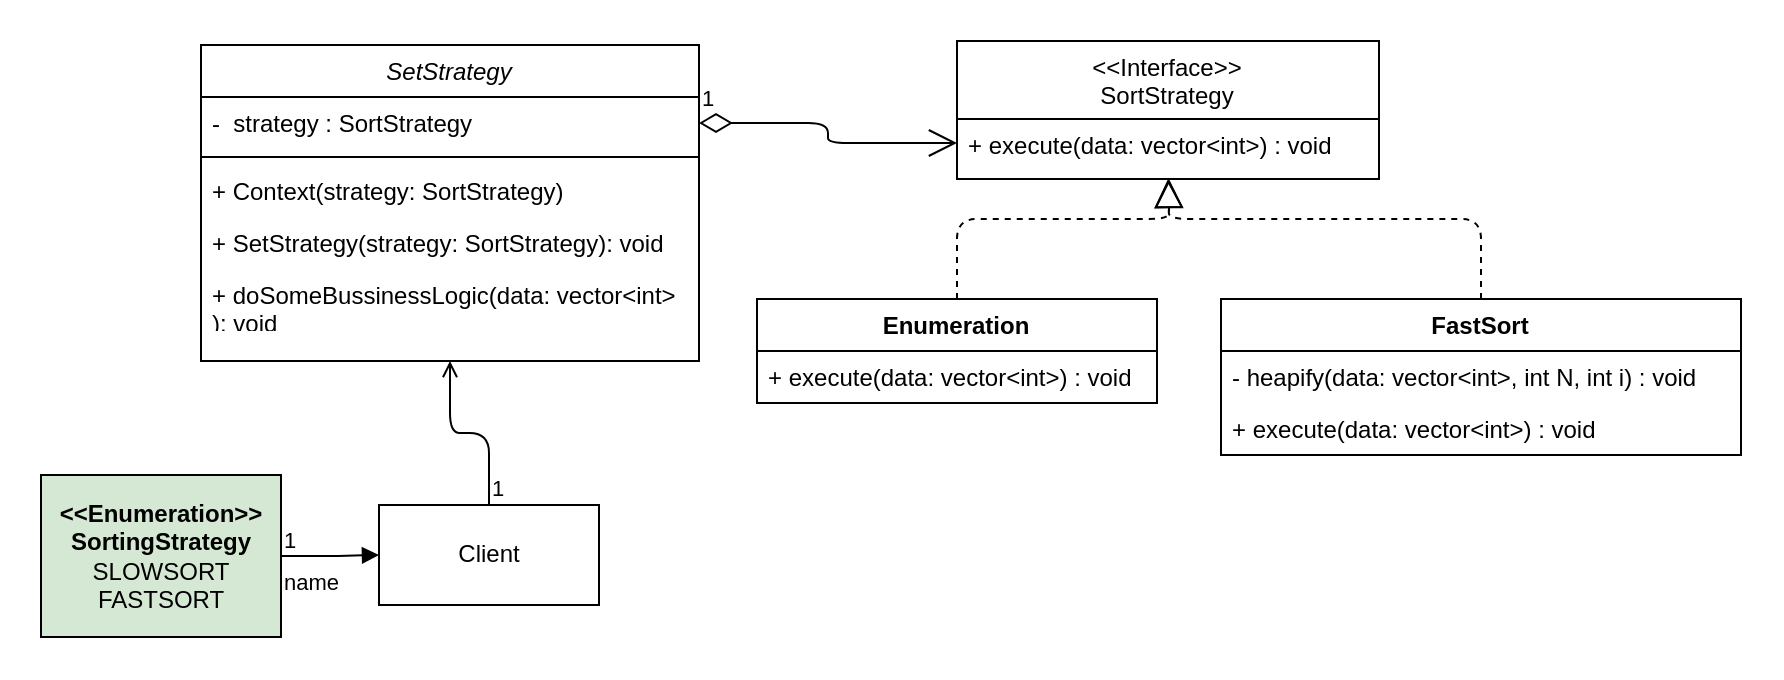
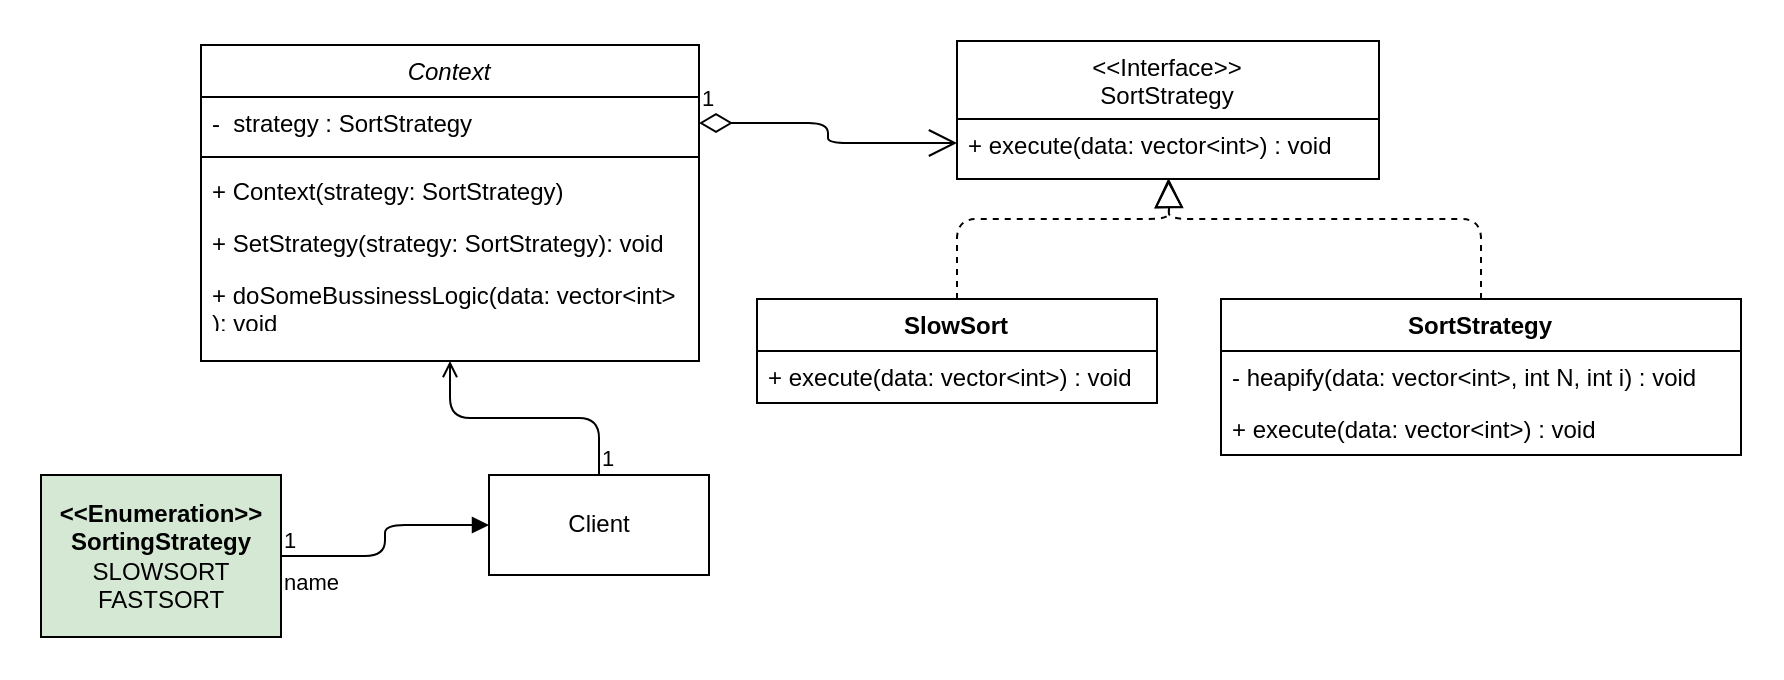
node "SetStrategy": label "SetStrategy" -> "Context"
node "Enumeration": label "Enumeration" -> "SlowSort"
node "FastSort": label "FastSort" -> "SortStrategy"
node "Client": moved (489, 555) -> (599, 525)
